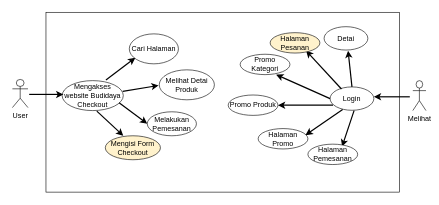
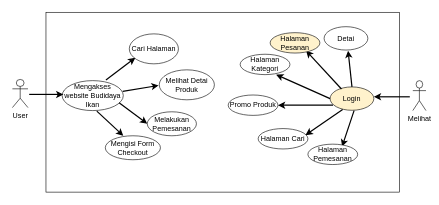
node "Promo Kategori": label "Promo Kategori" -> "Halaman Kategori"
node "Mengakses website Budidaya Checkout": label "Mengakses website Budidaya Checkout" -> "Mengakses website Budidaya Ikan"
node "Login": fillcolor #ffffff -> #fff2cc
node "Halaman Promo": label "Halaman Promo" -> "Halaman Cari"
node "Mengisi Form Checkout": fillcolor #fff2cc -> #ffffff
